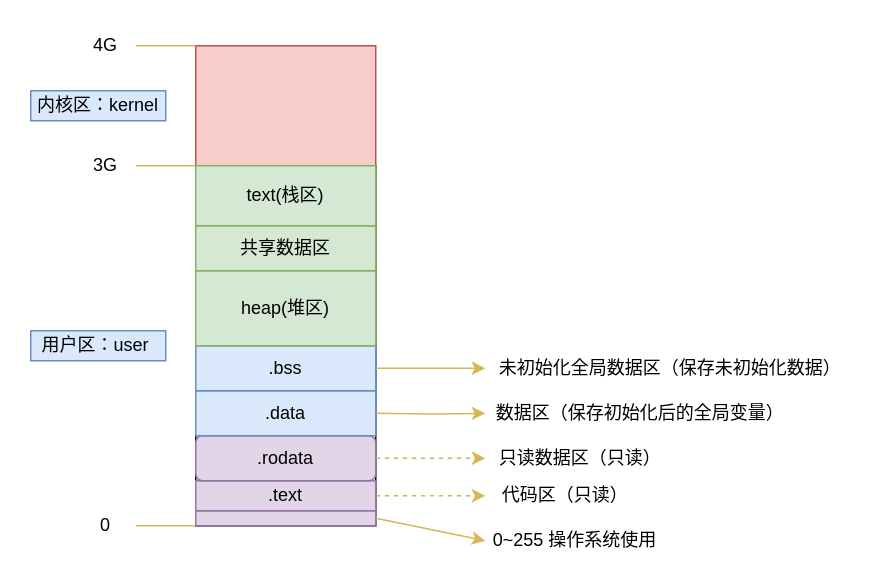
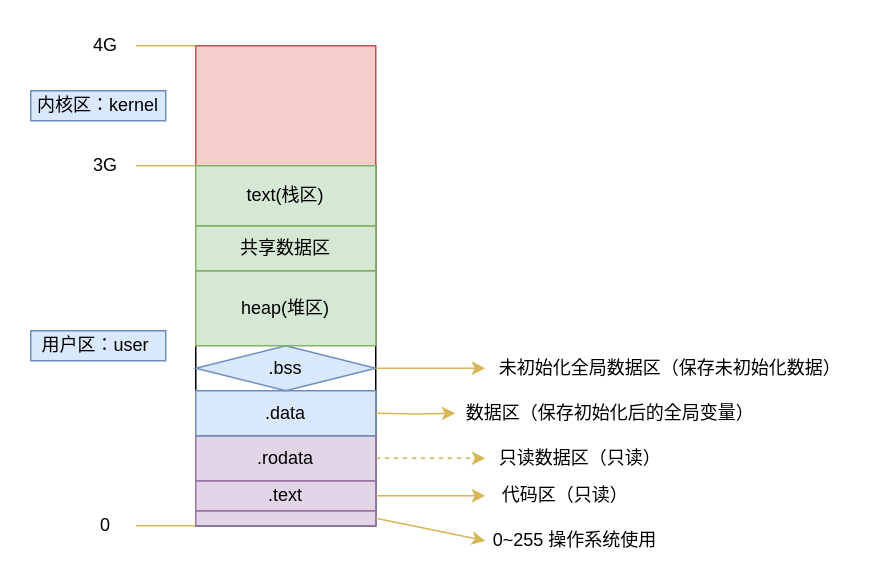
node ".bss": shape rectangle -> diamond
node "数据区（保存初始化后的全局变量）": moved (641, 413) -> (611, 413)
node ".rodata": shape rounded rectangle -> rectangle
edge ".text" -> "代码区（只读）": style dashed -> solid
